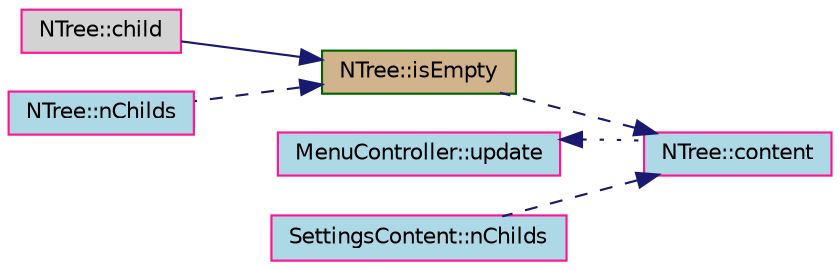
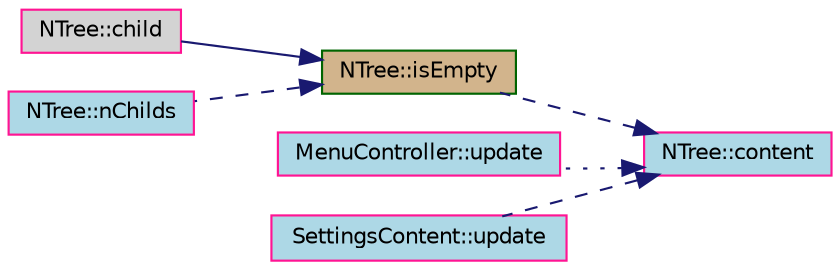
edge "NTree::content" -> "MenuController::update": reversed
node "SettingsContent::nChilds": label "SettingsContent::nChilds" -> "SettingsContent::update"
